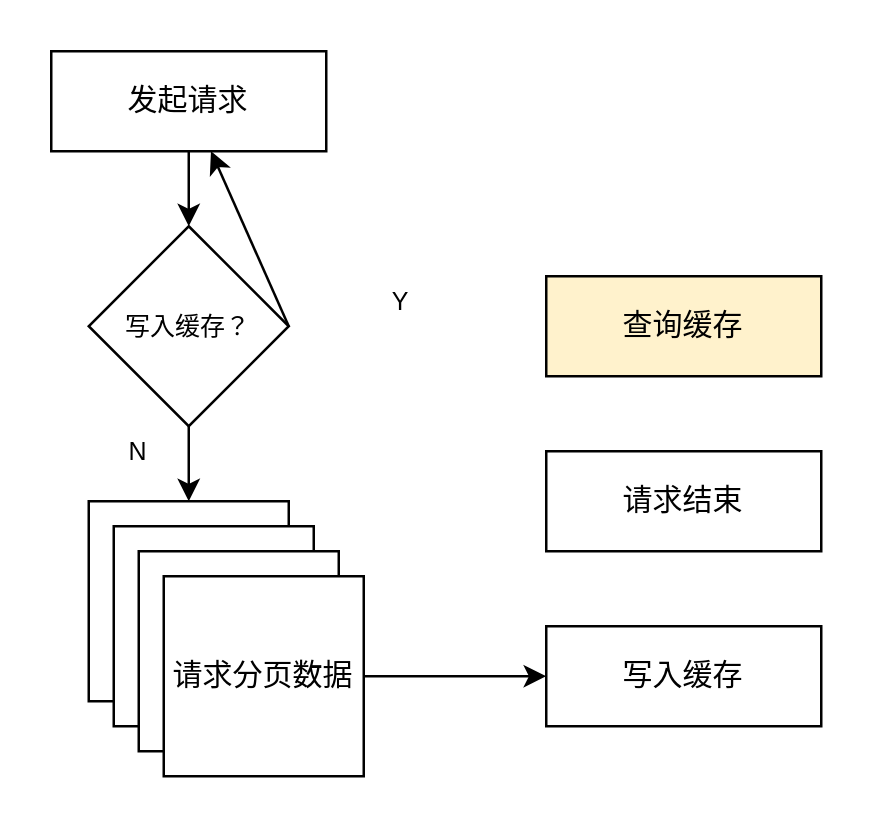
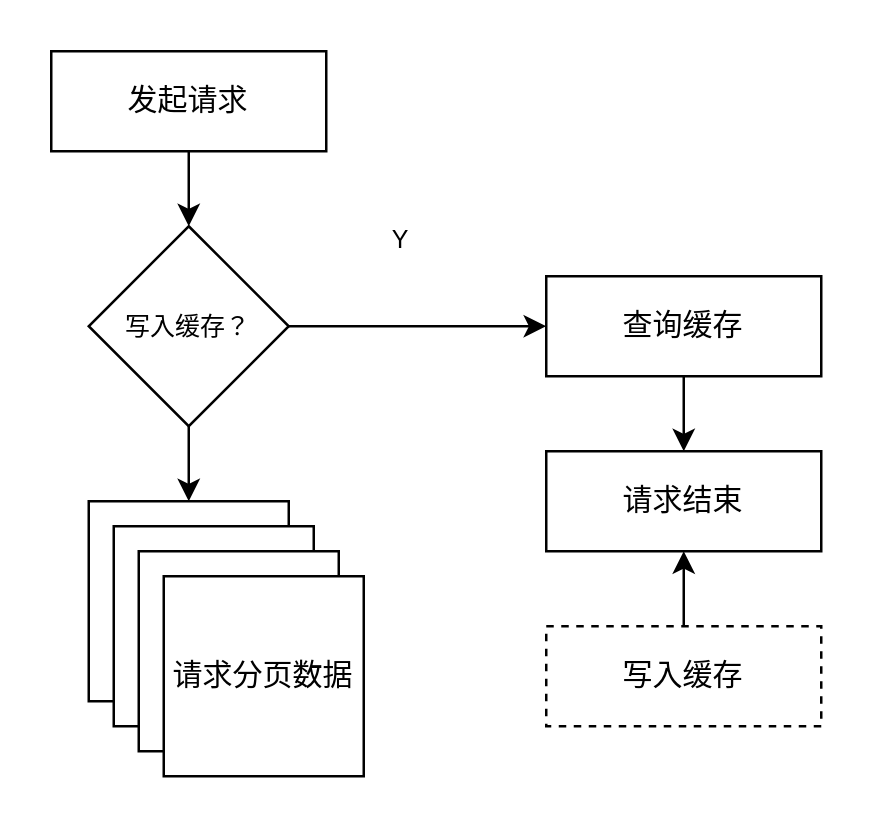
edge "写入缓存？" -> "发起请求": now "写入缓存？" -> "查询缓存"
node "Y": moved (401, 301) -> (401, 239)
node "查询缓存": fillcolor #fff2cc -> #ffffff
edge "查询缓存" -> "请求结束": added
node "N": removed
edge "写入缓存" -> "请求结束": added
edge "请求分页数据" -> "写入缓存": removed
node "写入缓存": style solid -> dashed
